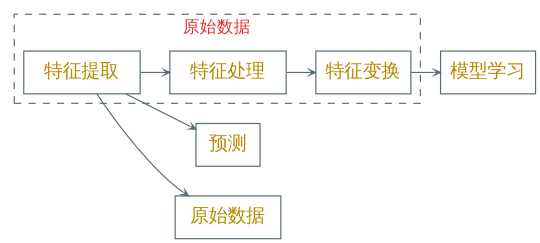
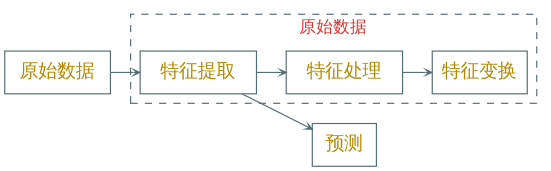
node "模型学习": removed
edge "特征提取" -> "原始数据": reversed
